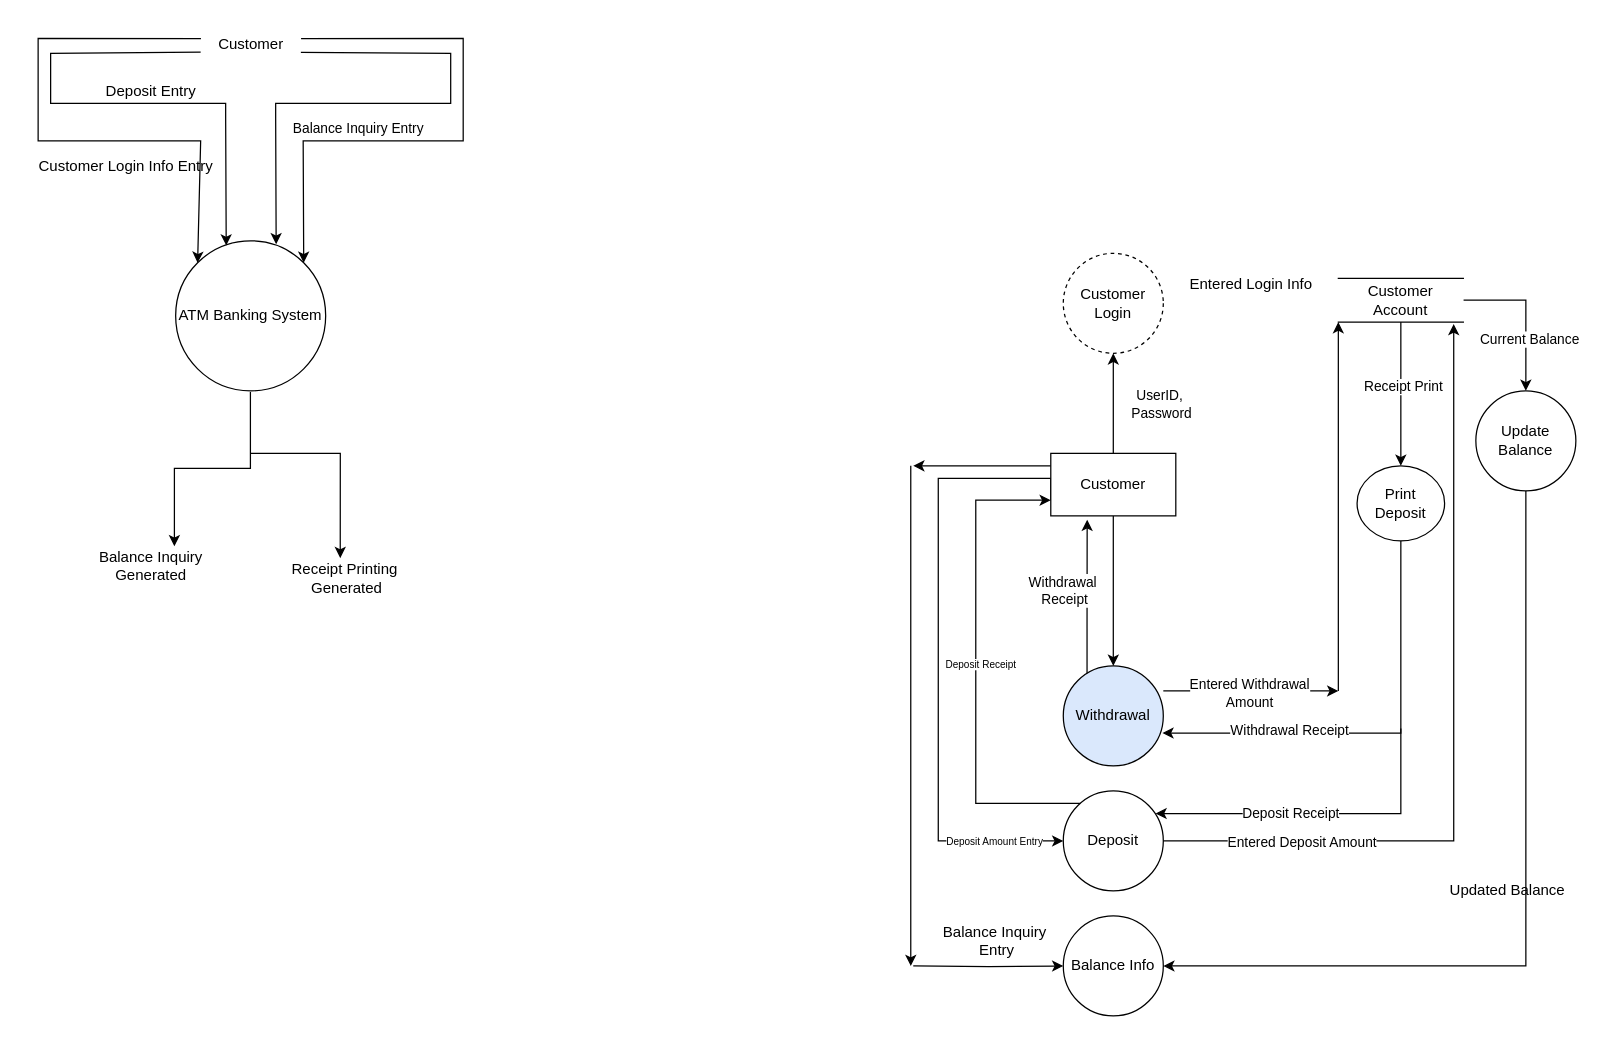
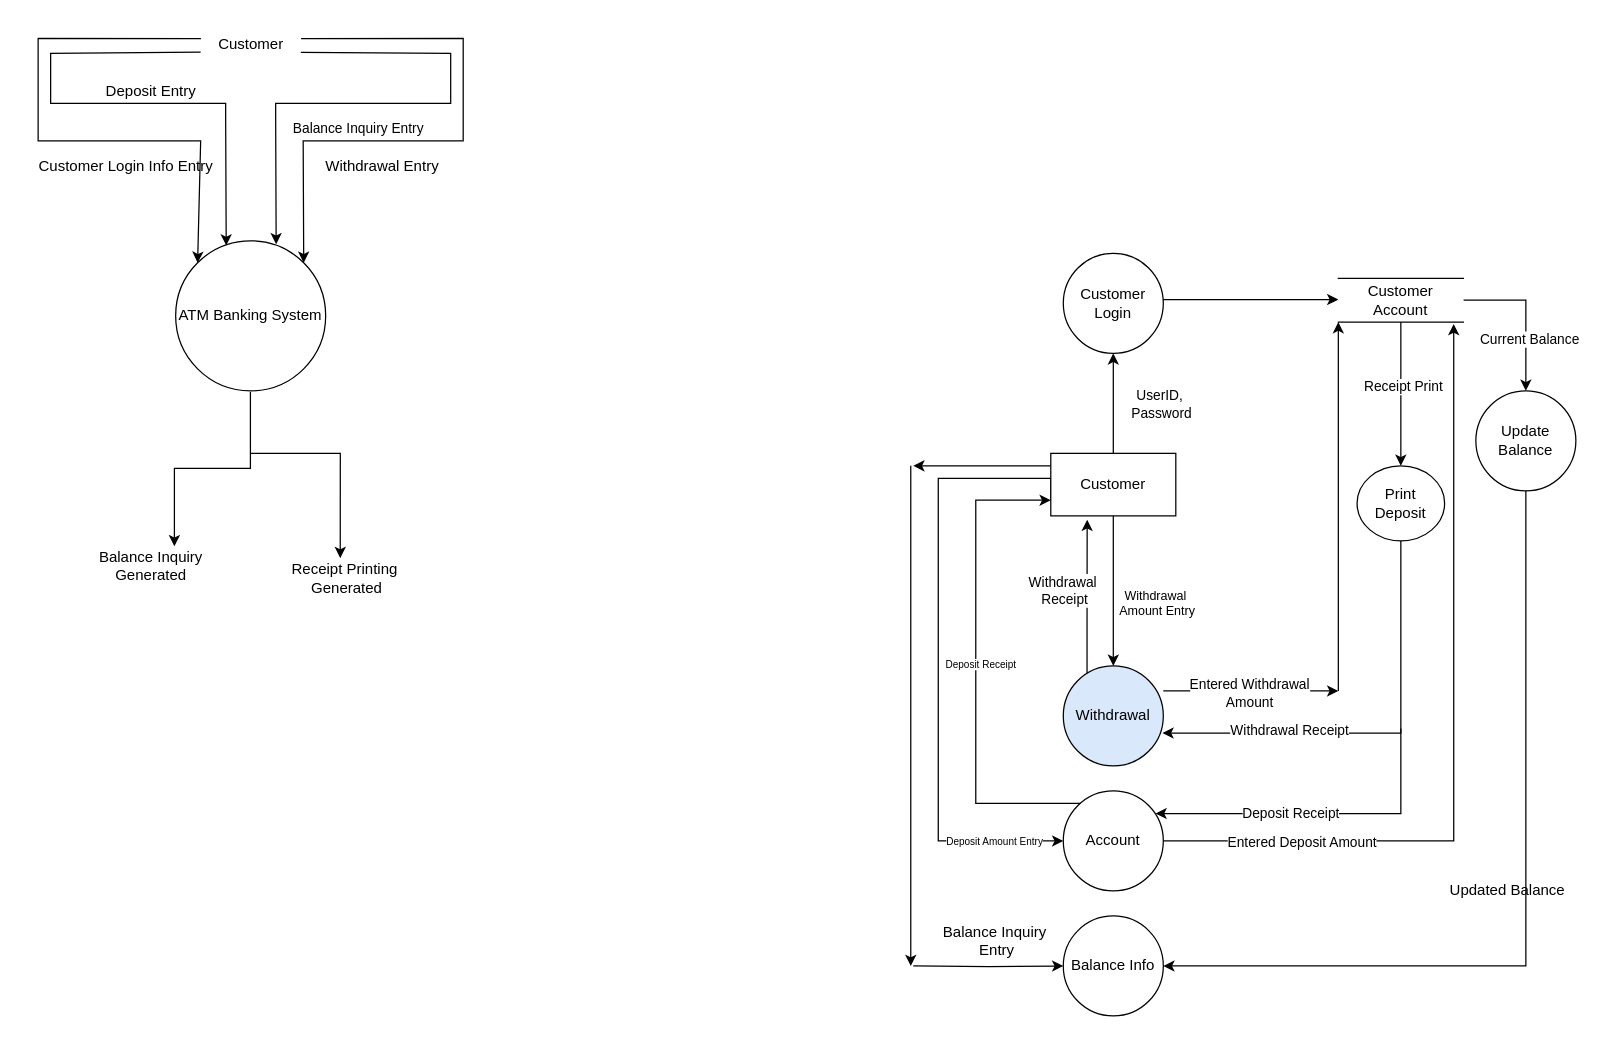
node "Withdrawal Entry": added
node "Entered Login Info": removed
edge "Customer Login" -> "Customer Account": added
node "Customer Login": style dashed -> solid
node "Withdrawal Amount Entry": added
node "Deposit": label "Deposit" -> "Account"
